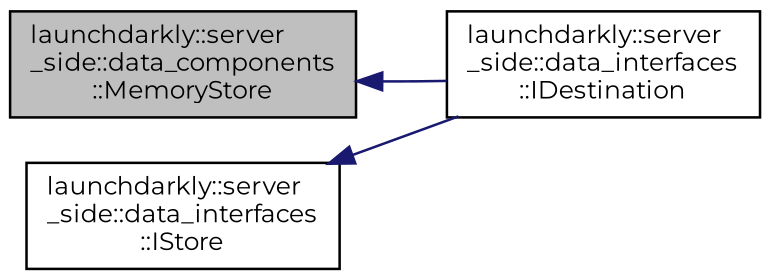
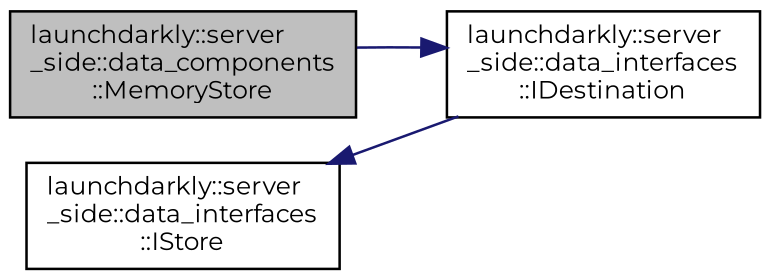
edge "launchdarkly::server _side::data_interfaces ::IDestination" -> "launchdarkly::server _side::data_components ::MemoryStore": reversed
